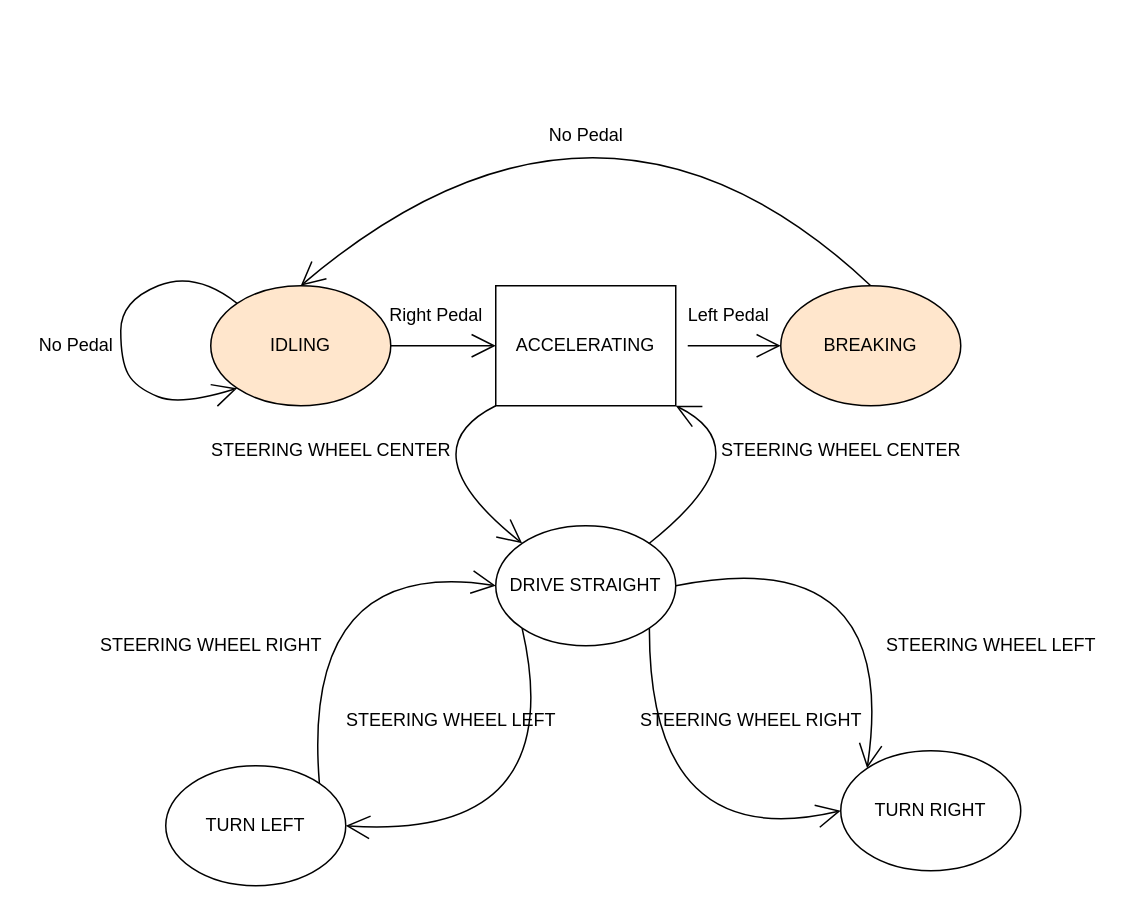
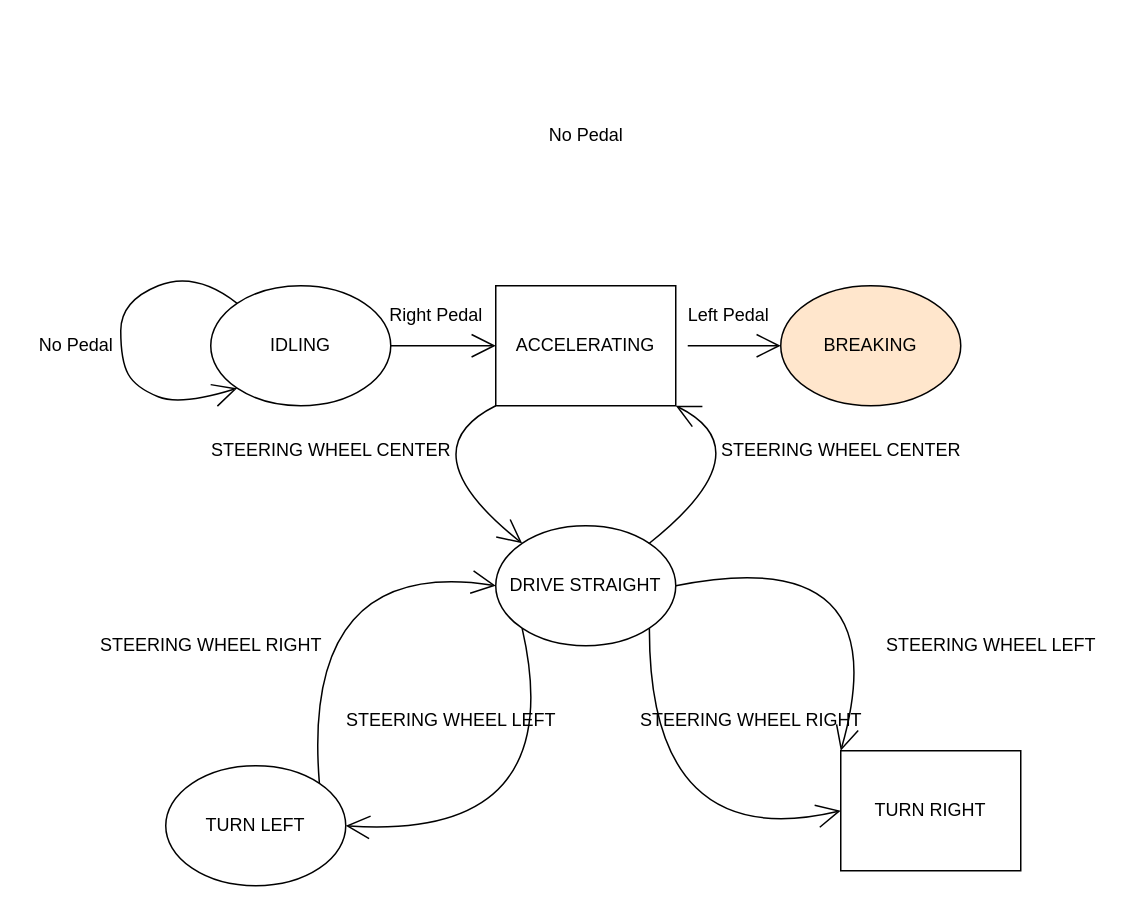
edge "BREAKING" -> "IDLING": removed
node "IDLING": fillcolor #ffe6cc -> #ffffff
node "TURN RIGHT": shape ellipse -> rectangle
